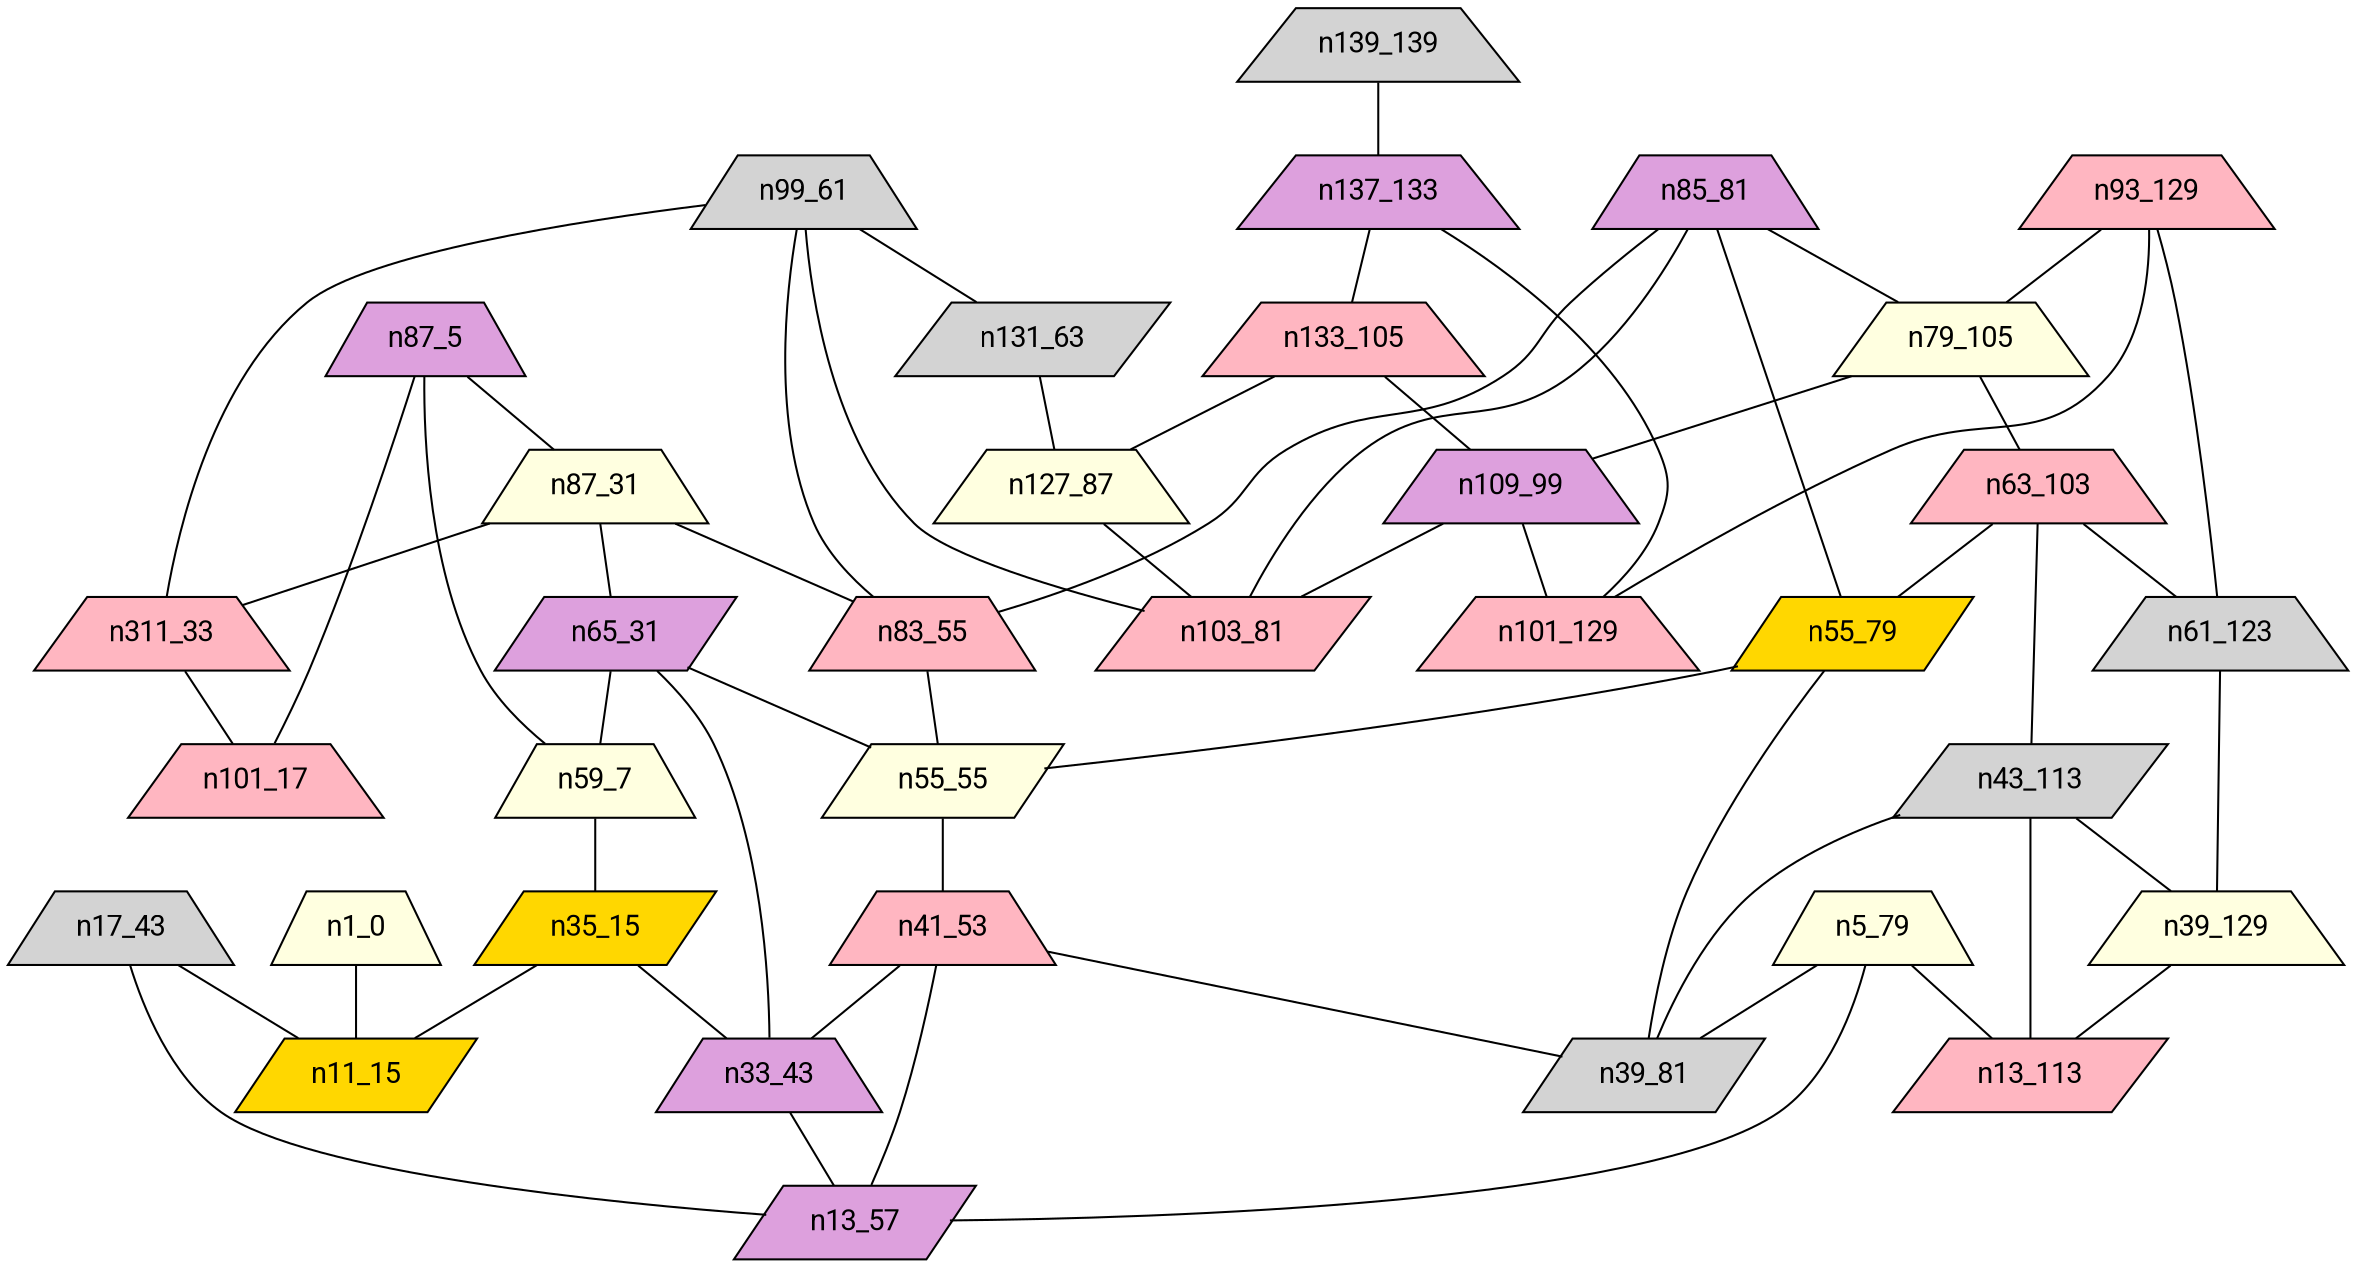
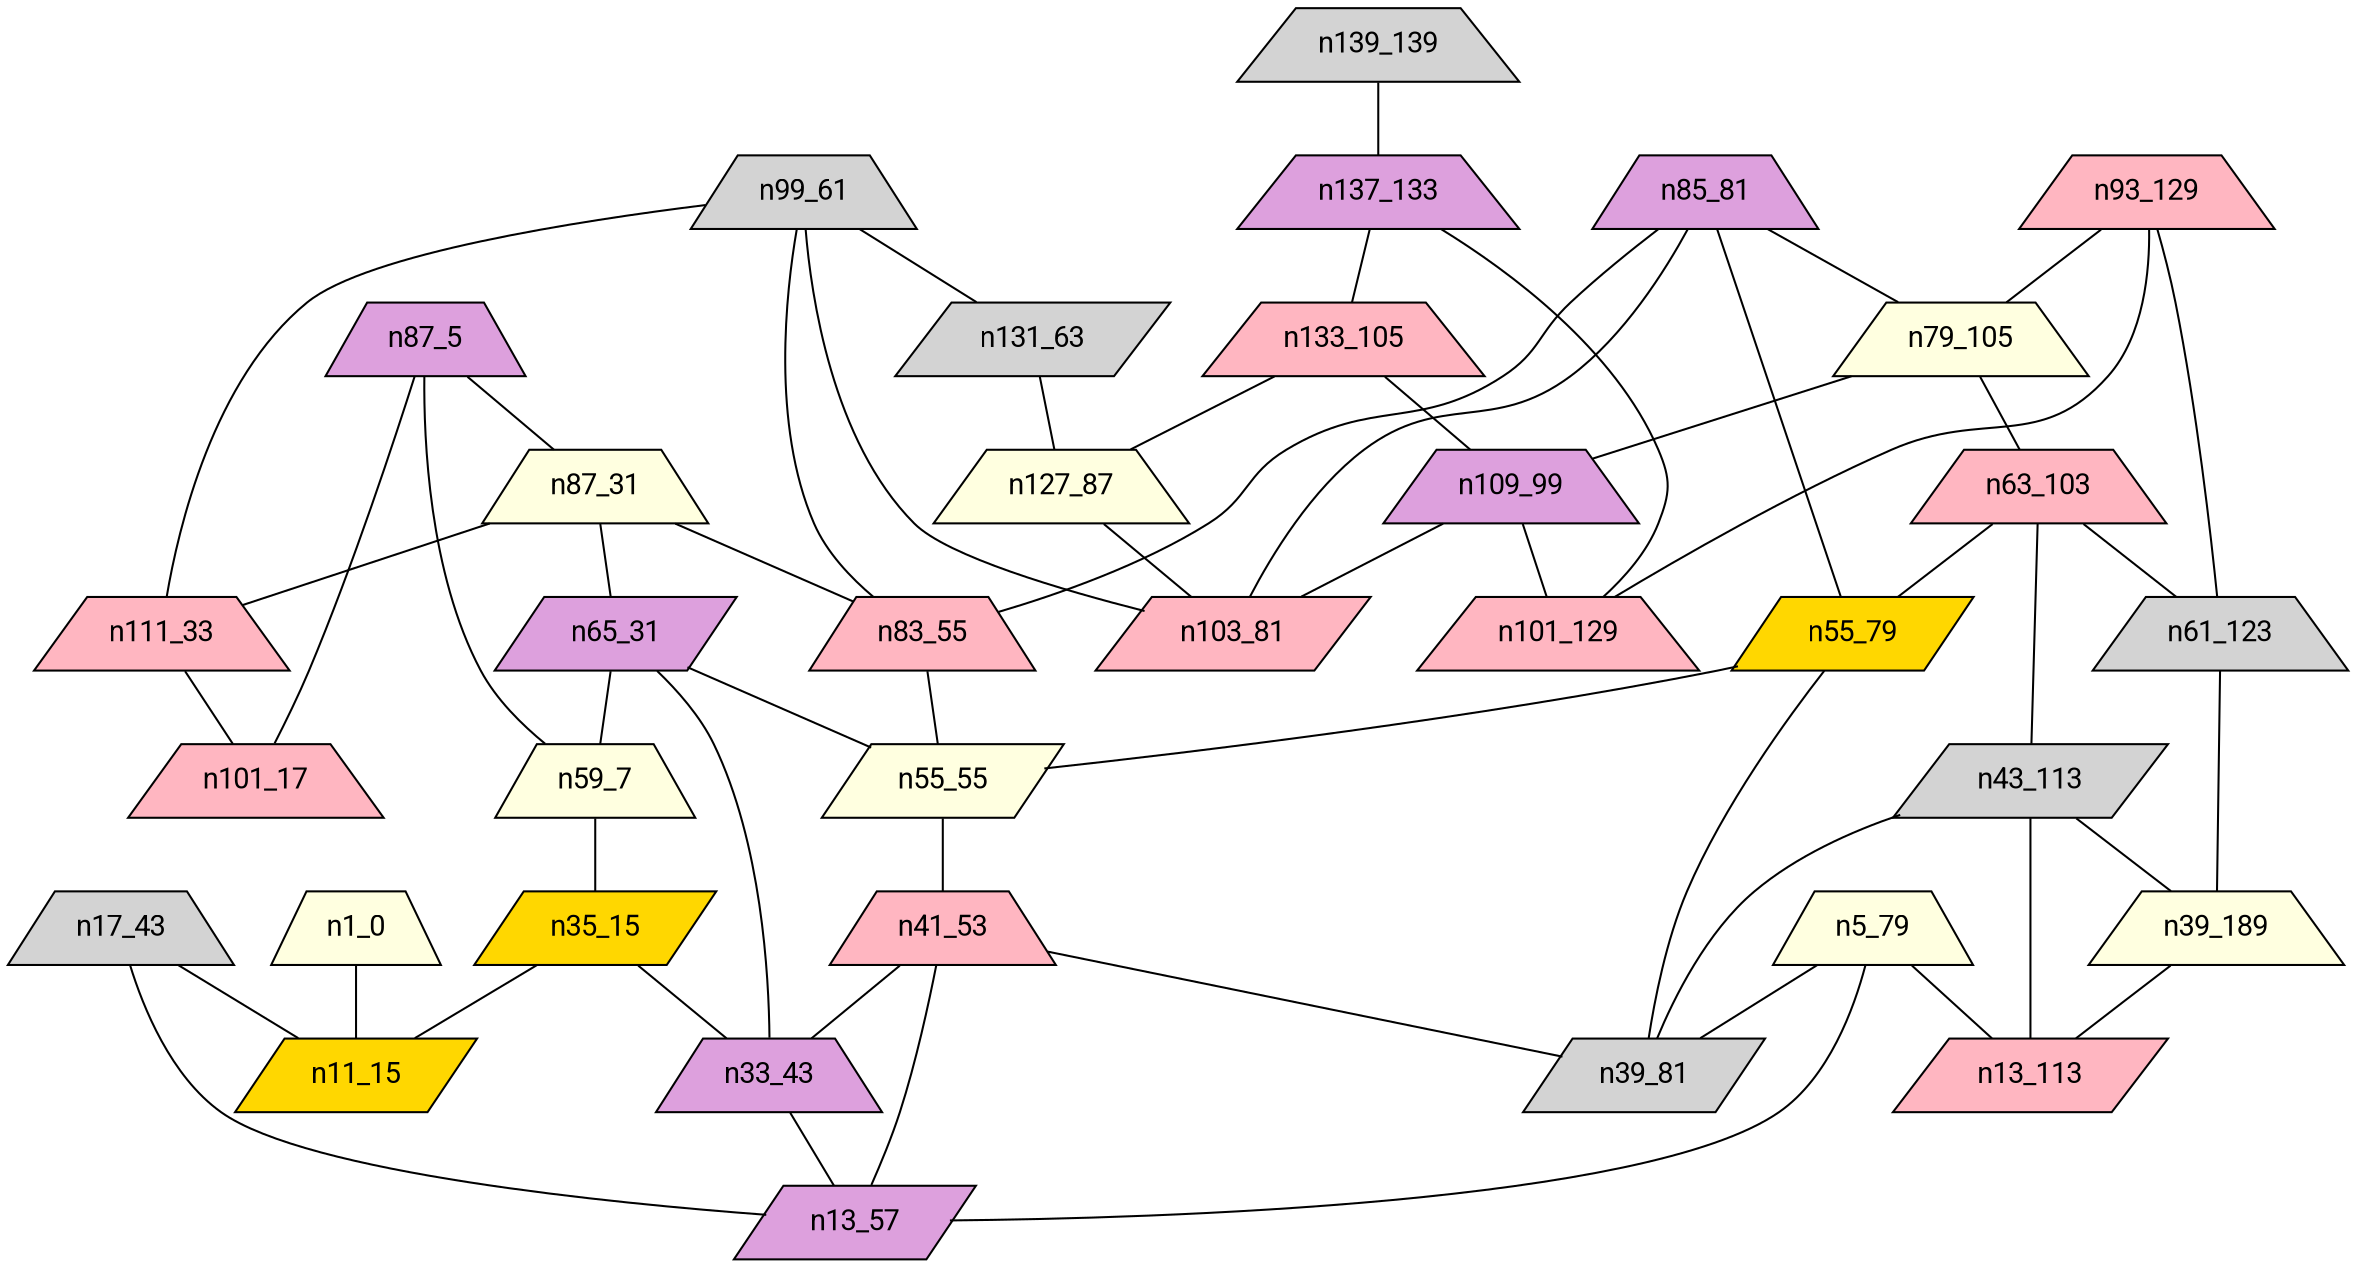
node "n311_33": label "n311_33" -> "n111_33"
node "n39_129": label "n39_129" -> "n39_189"
